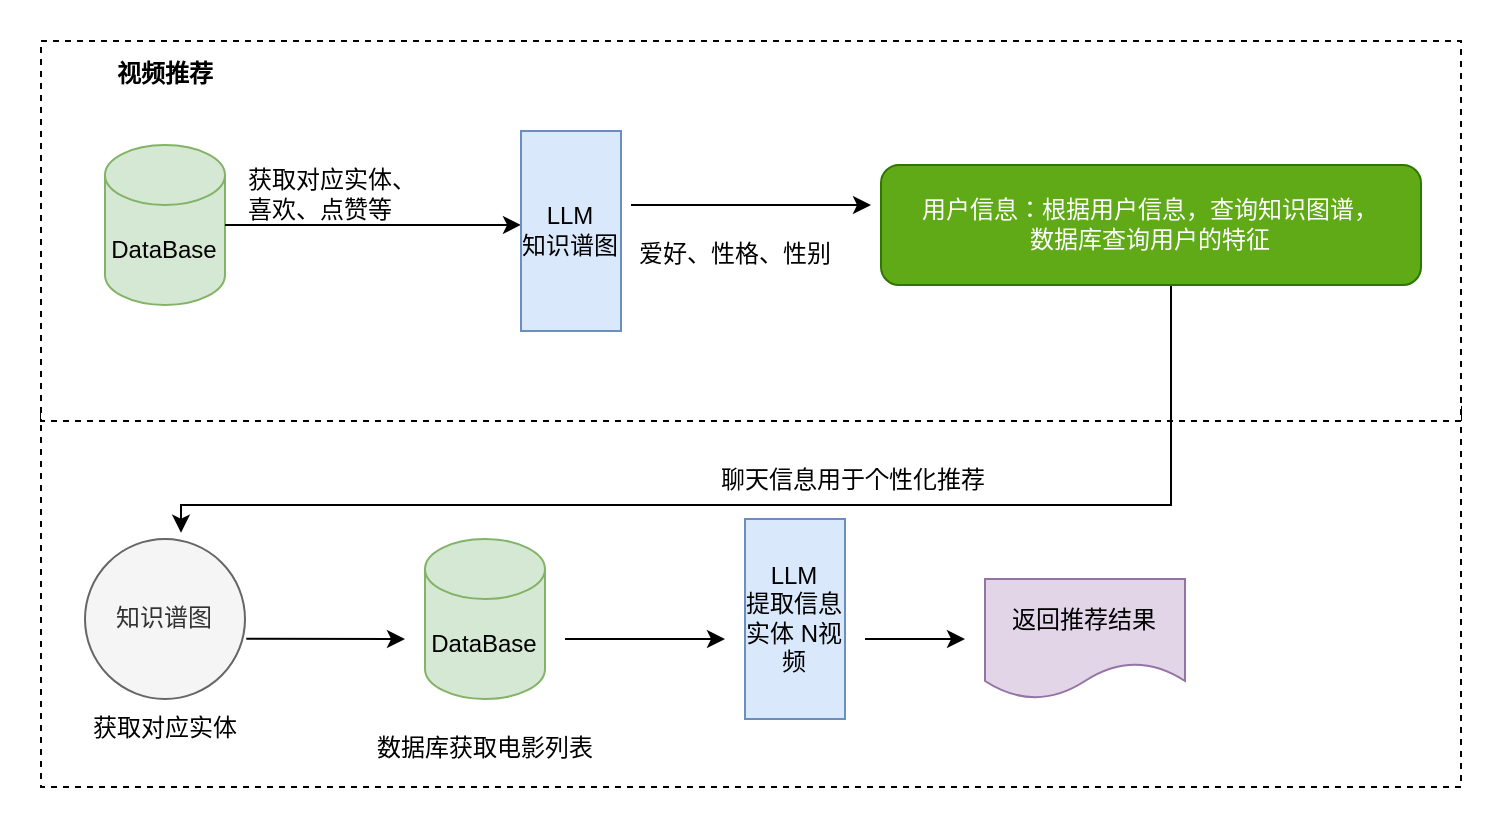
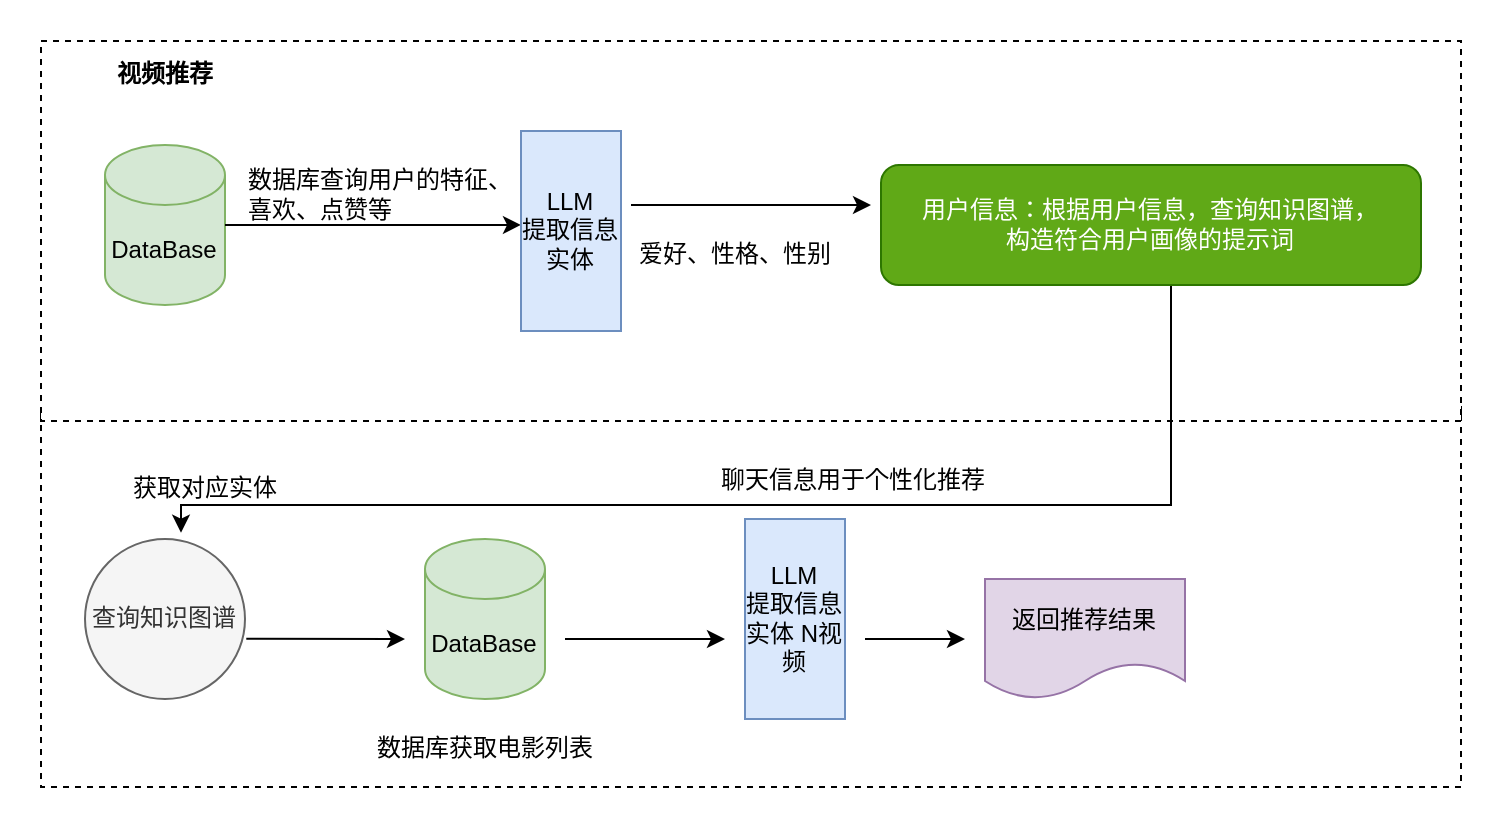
node "获取对应实体、 喜欢、点赞等": label "获取对应实体、 喜欢、点赞等" -> "数据库查询用户的特征、 喜欢、点赞等"
node "用户信息：根据用户信息，查询知识图谱， 数据库查询用户的特征": label "用户信息：根据用户信息，查询知识图谱， 数据库查询用户的特征" -> "用户信息：根据用户信息，查询知识图谱， 构造符合用户画像的提示词"
node "LLM 知识谱图": label "LLM 知识谱图" -> "LLM 提取信息实体"
node "知识谱图": label "知识谱图" -> "查询知识图谱"
node "获取对应实体": moved (165, 729) -> (205, 489)
